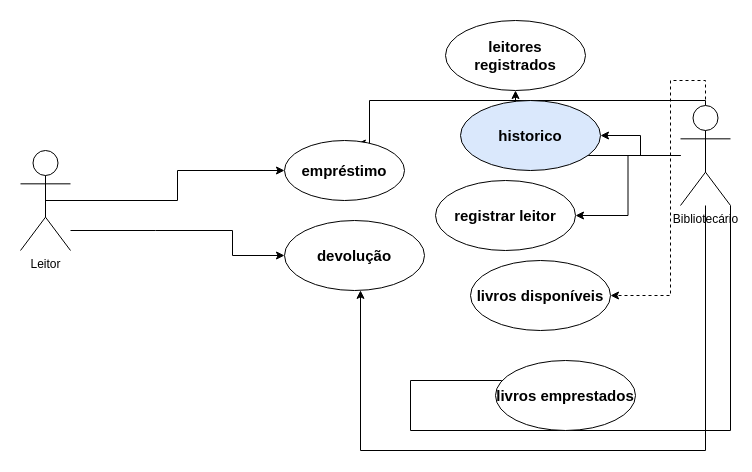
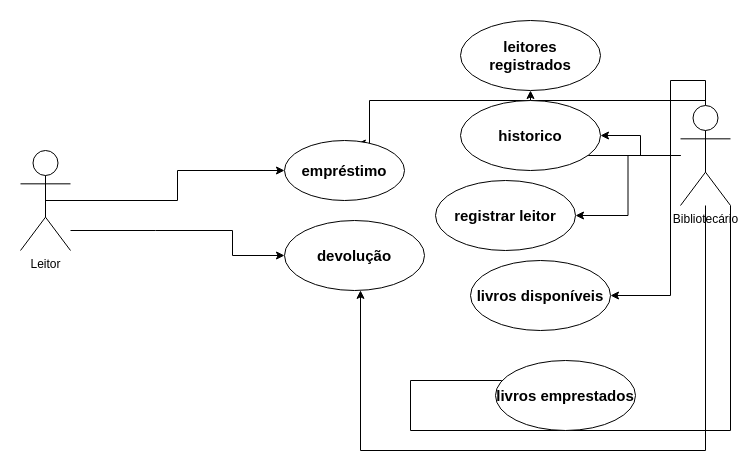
node "leitores registrados": moved (516, 56) -> (531, 56)
node "historico": fillcolor #dae8fc -> #ffffff
edge "Bibliotecário" -> "livros disponíveis": style dashed -> solid
